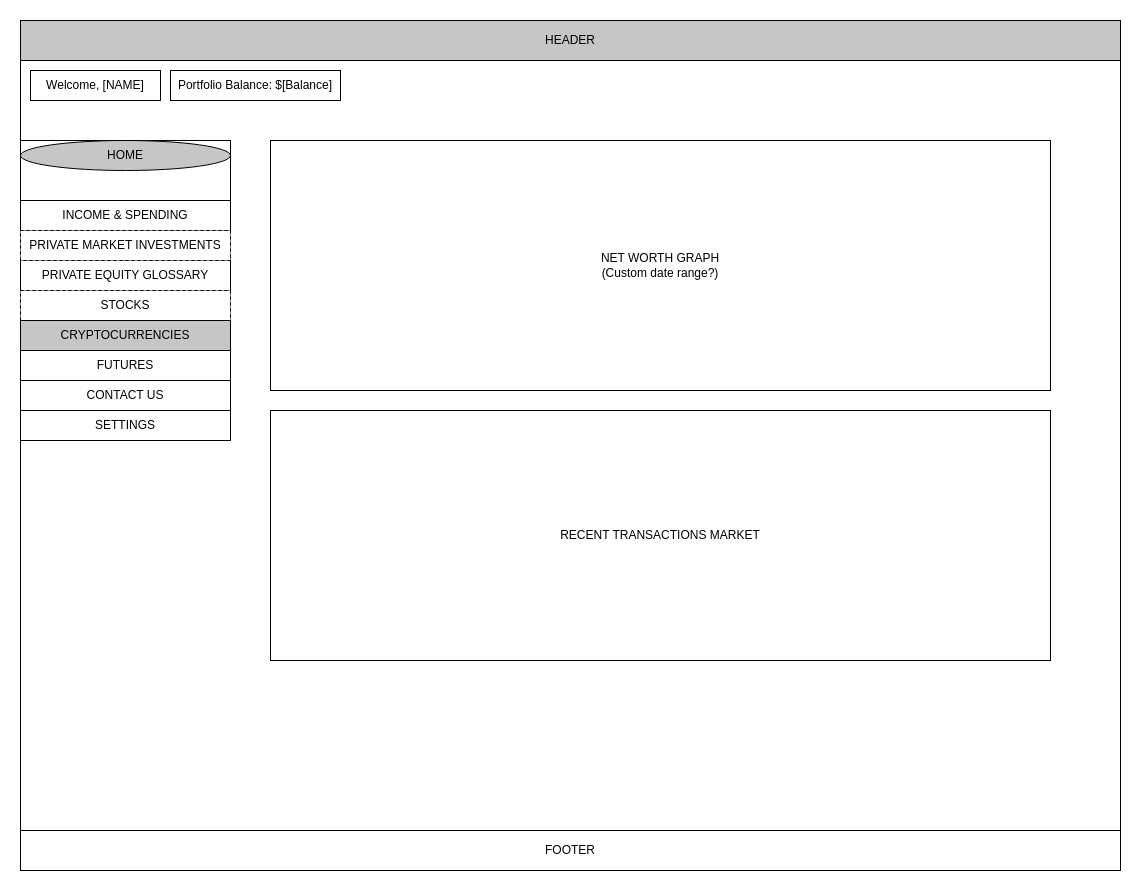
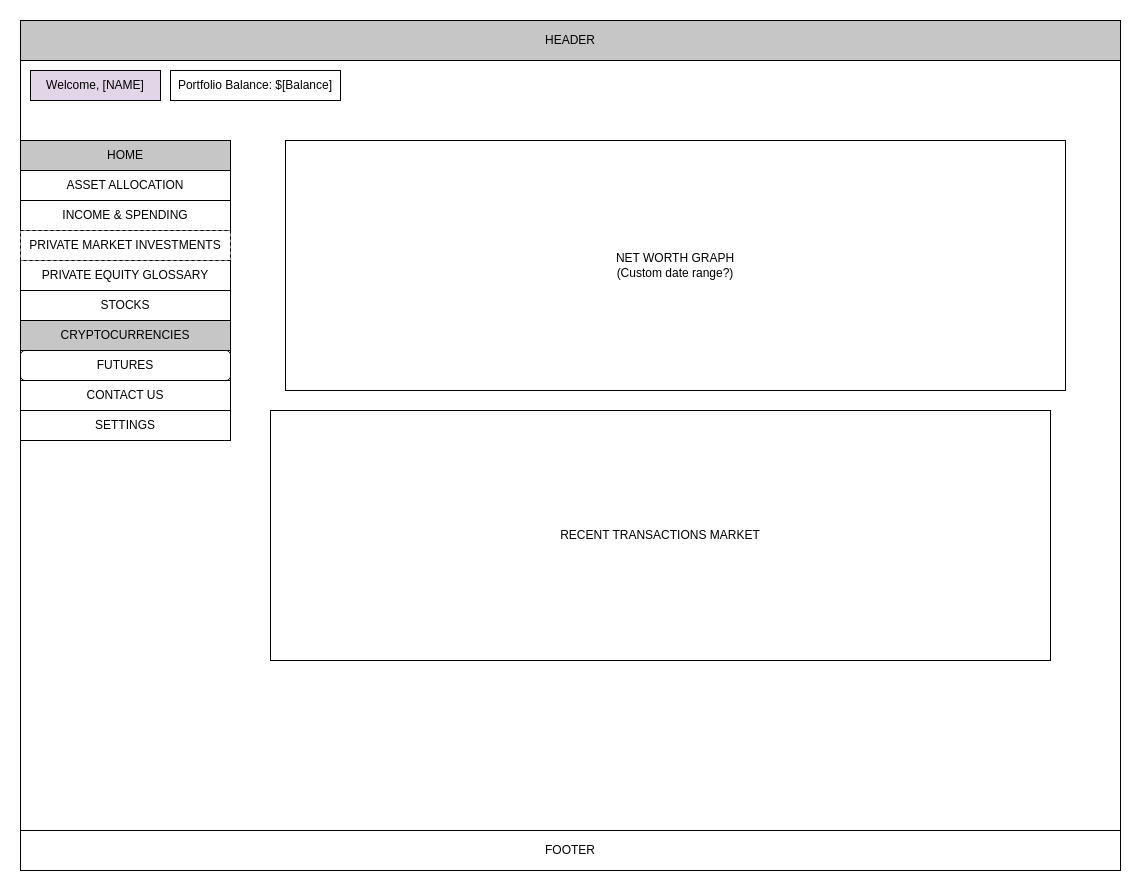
node "Welcome, [NAME]": fillcolor #ffffff -> #e1d5e7
node "HOME": shape ellipse -> rectangle
node "ASSET ALLOCATION": added
node "NET WORTH GRAPH (Custom date range?)": moved (661, 266) -> (676, 266)
node "STOCKS": style dashed -> solid
node "FUTURES": shape rectangle -> rounded rectangle
